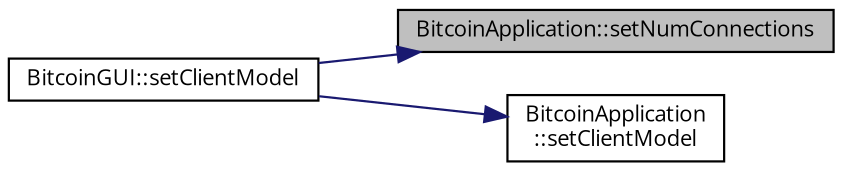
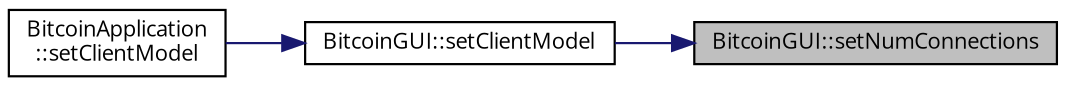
node "BitcoinApplication::setNumConnections": label "BitcoinApplication::setNumConnections" -> "BitcoinGUI::setNumConnections"
edge "BitcoinGUI::setClientModel" -> "BitcoinApplication ::setClientModel": reversed
